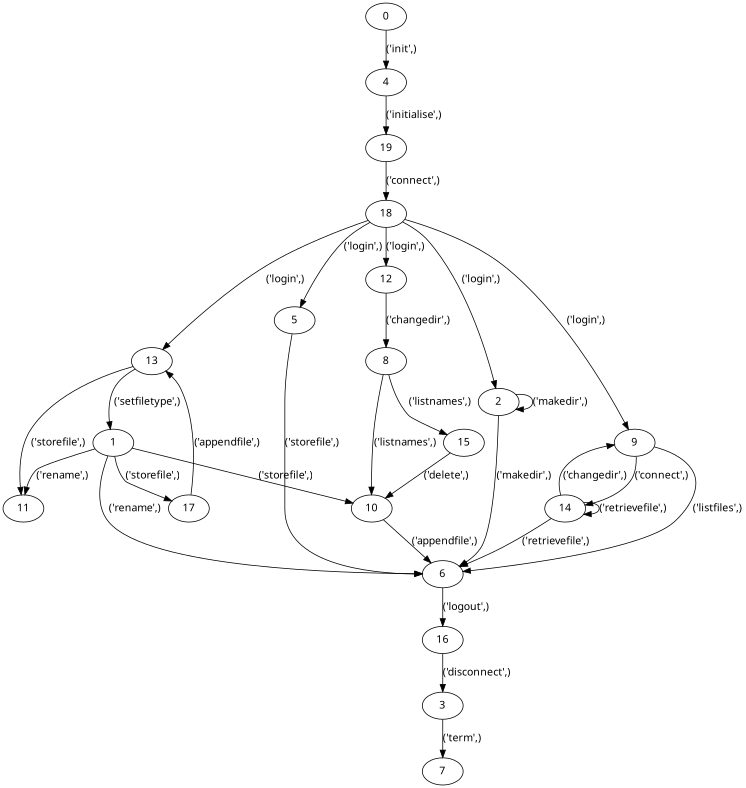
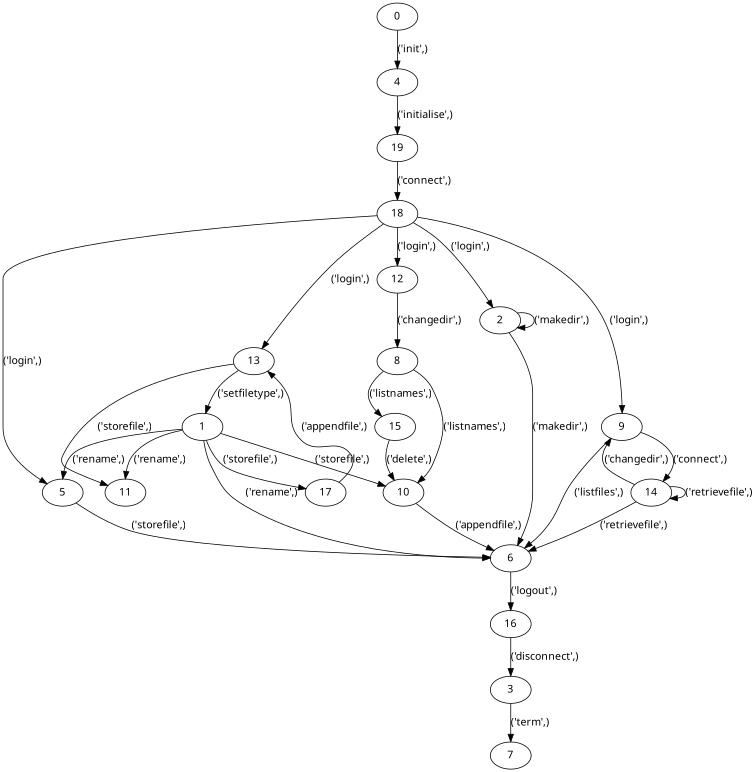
edge "1" -> "5": added, label "('rename',)"
